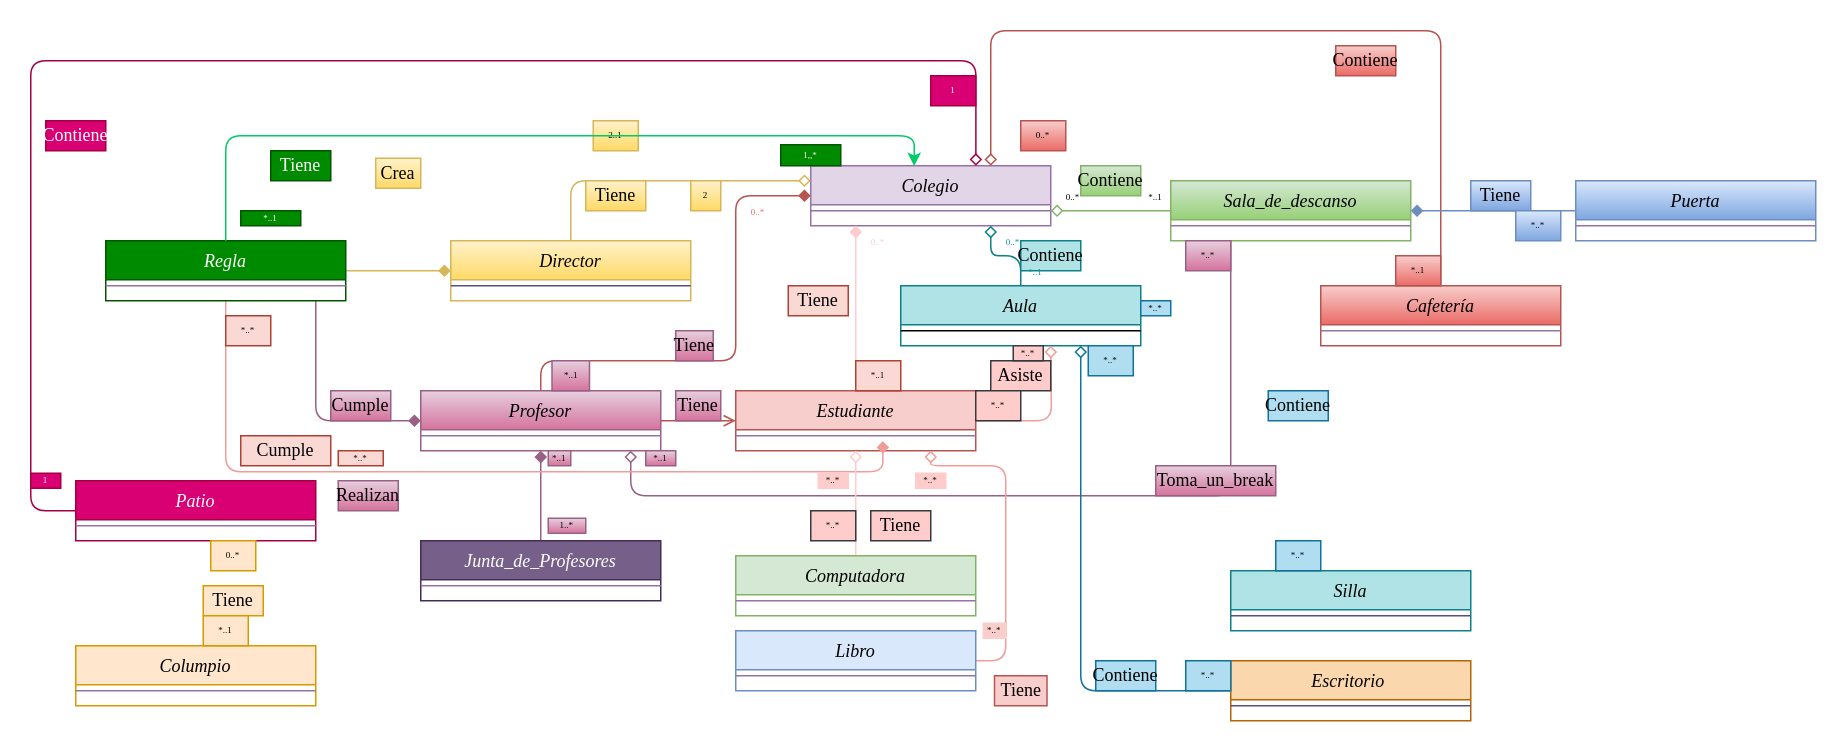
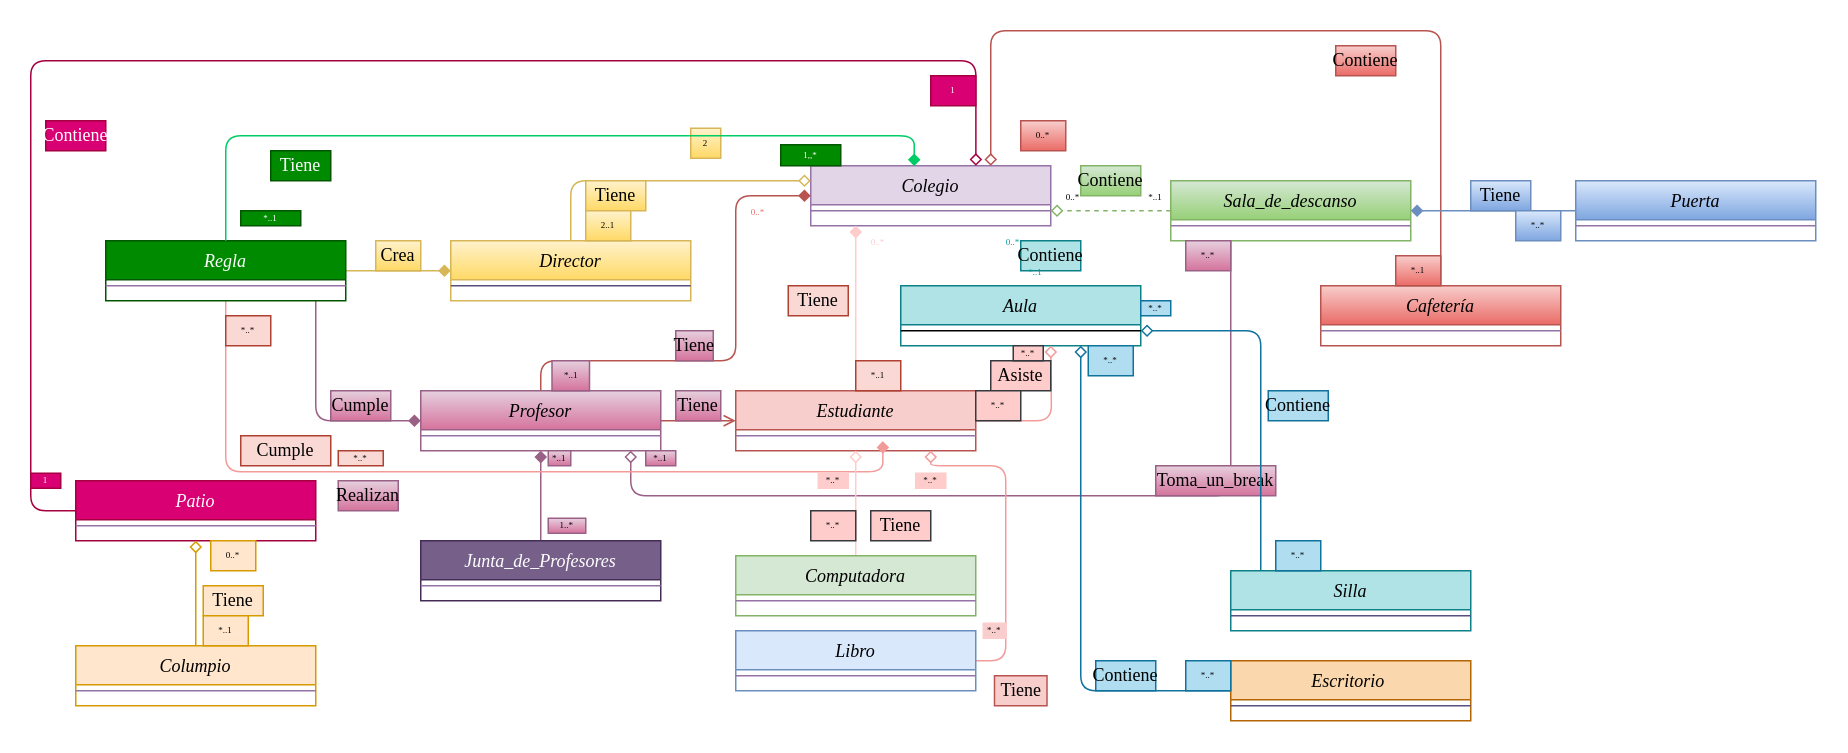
node "2..1": moved (616, 136) -> (608, 226)
edge "Regla" -> "Colegio": arrowhead classic -> diamond
node "Crea": moved (398, 173) -> (398, 256)
node "2": moved (706, 196) -> (706, 143)
edge "Sala_de_descanso" -> "Colegio": style solid -> dashed
edge "Aula" -> "Colegio": removed
edge "Silla" -> "Aula": added
edge "Columpio" -> "Patio": added
